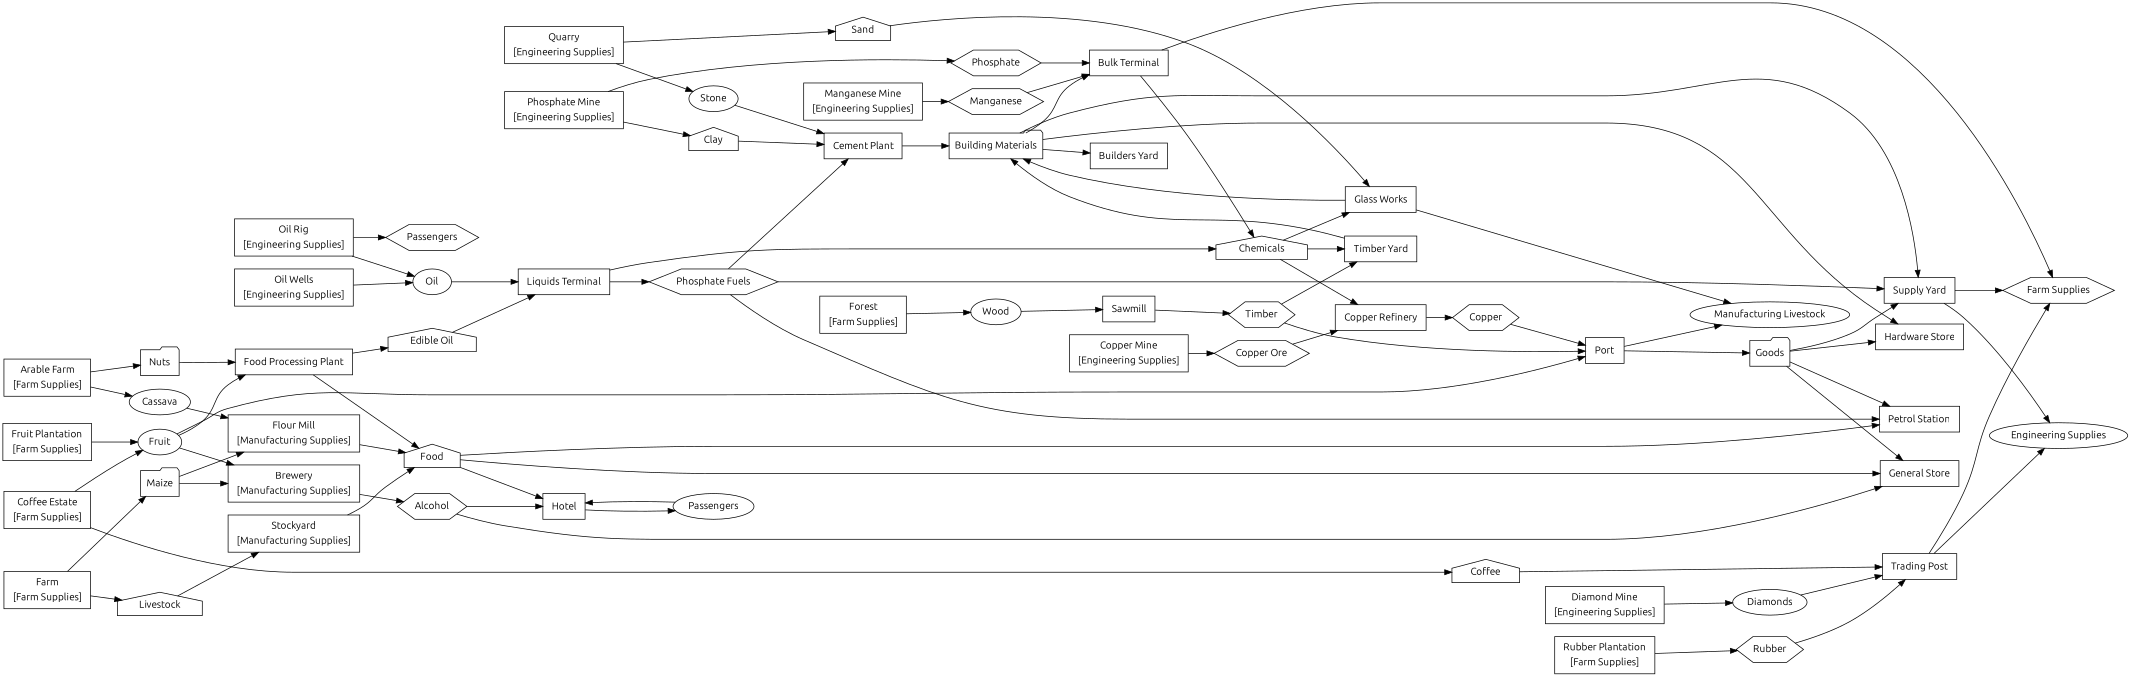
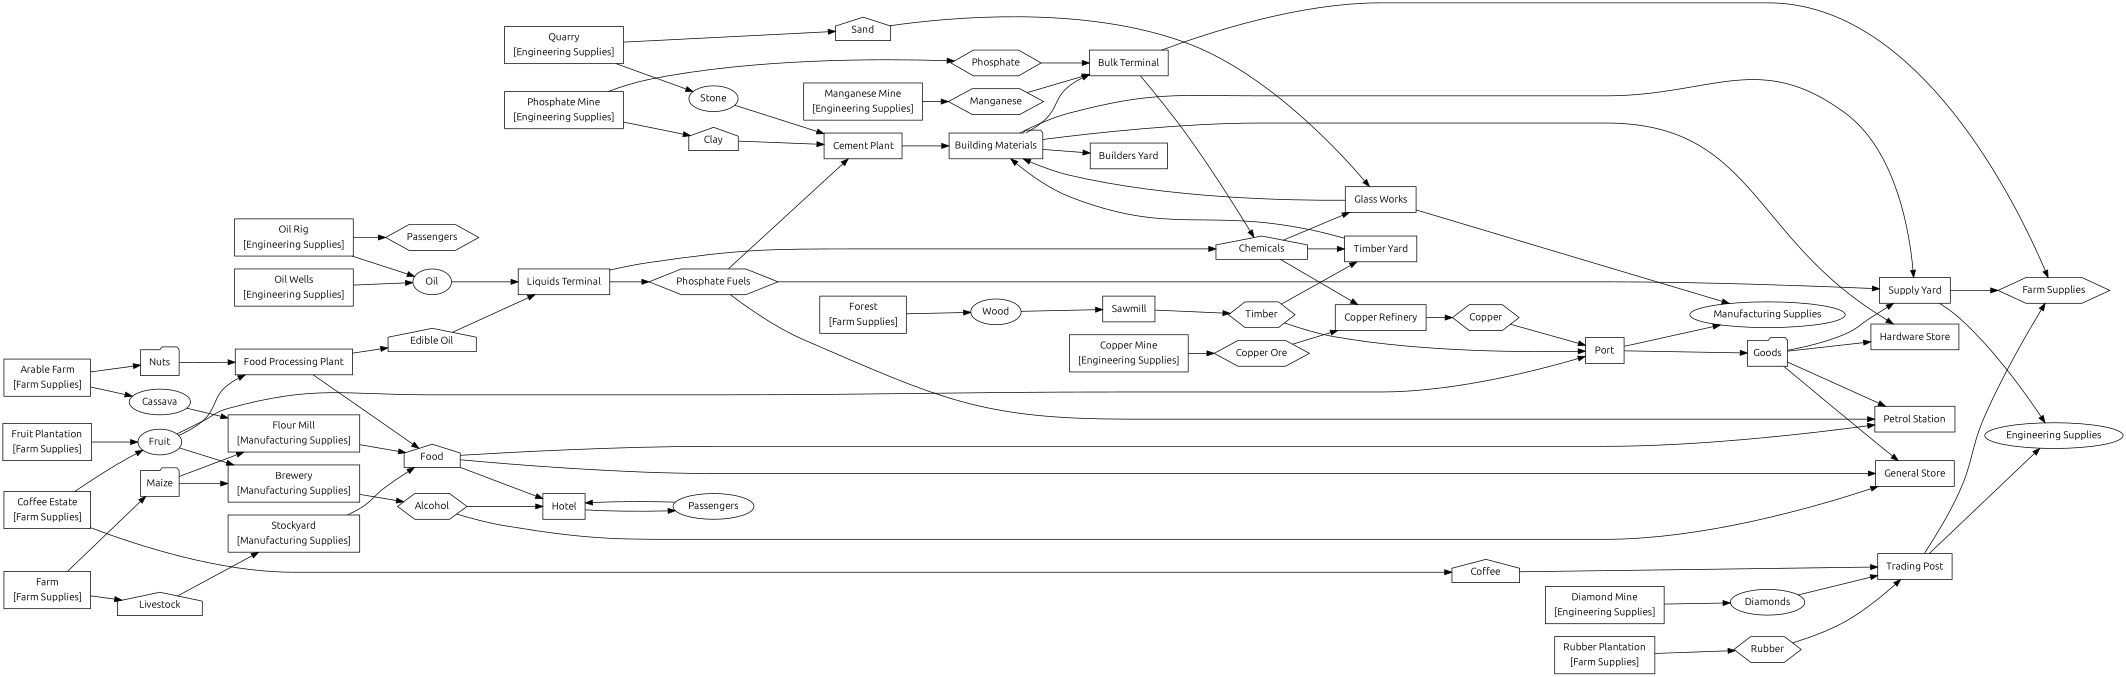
node "Manufacturing Livestock": label "Manufacturing Livestock" -> "Manufacturing Supplies"
